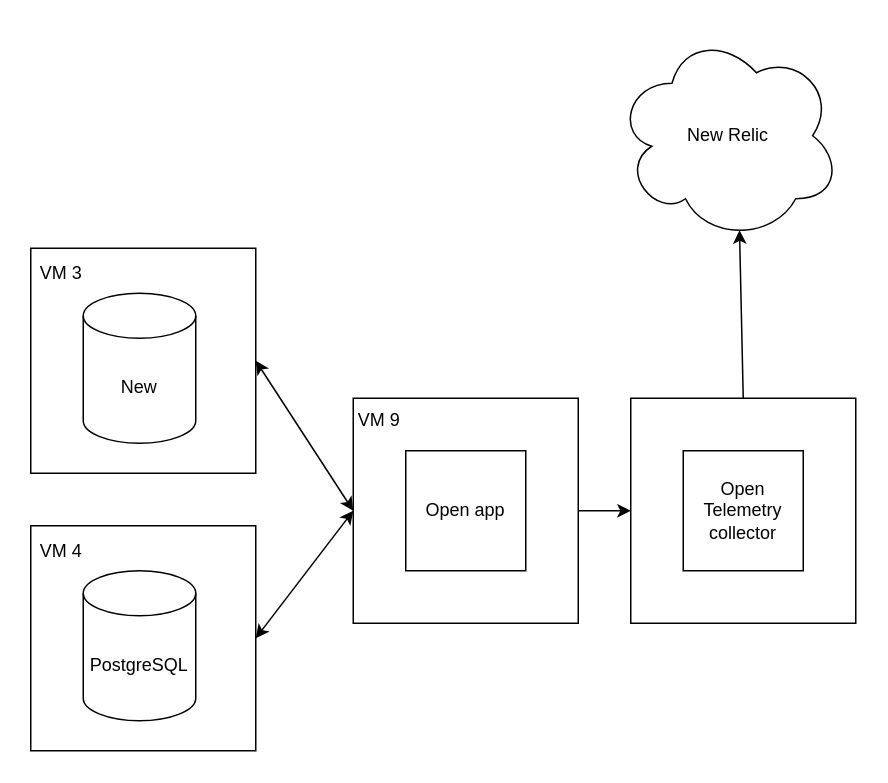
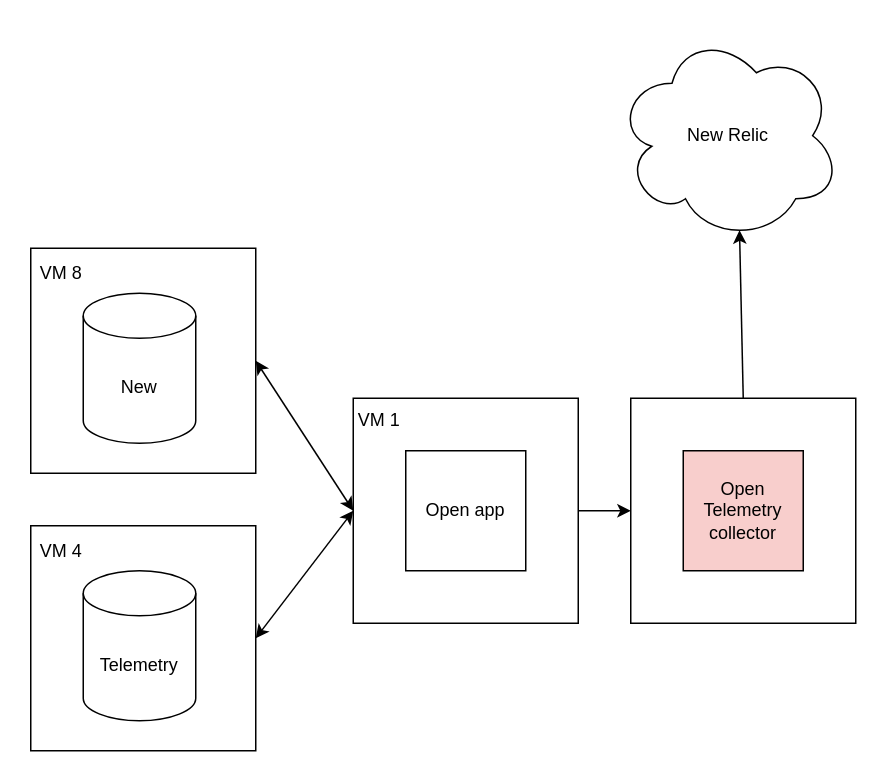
node "VM 3": label "VM 3" -> "VM 8"
node "VM 9": label "VM 9" -> "VM 1"
node "Open Telemetry collector": fillcolor #ffffff -> #f8cecc
node "PostgreSQL": label "PostgreSQL" -> "Telemetry"
